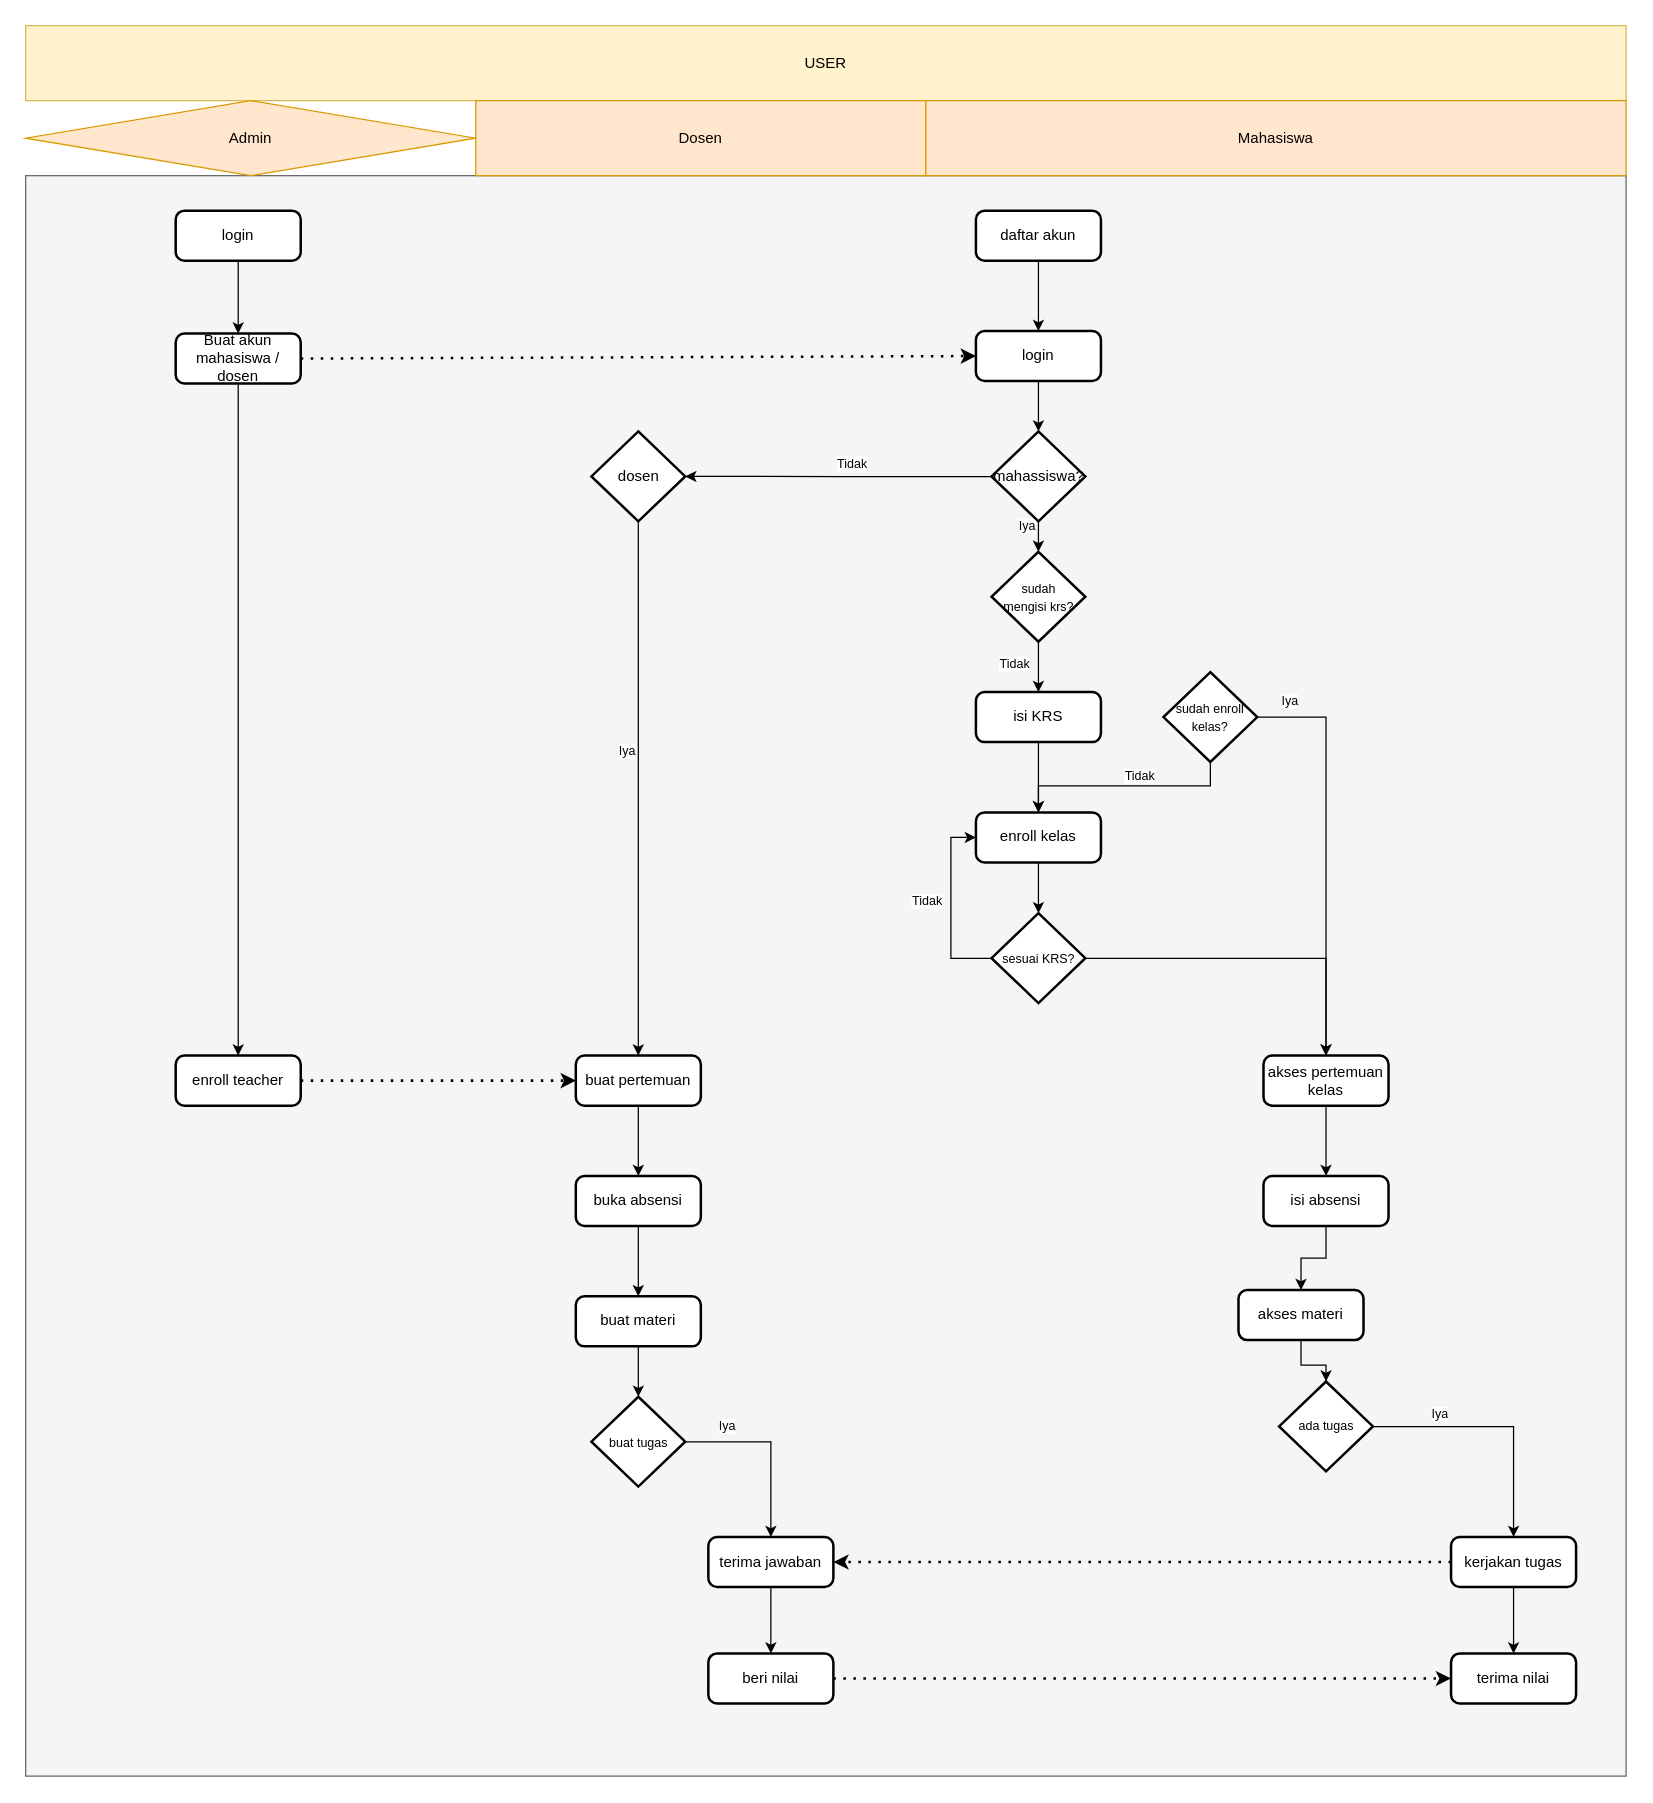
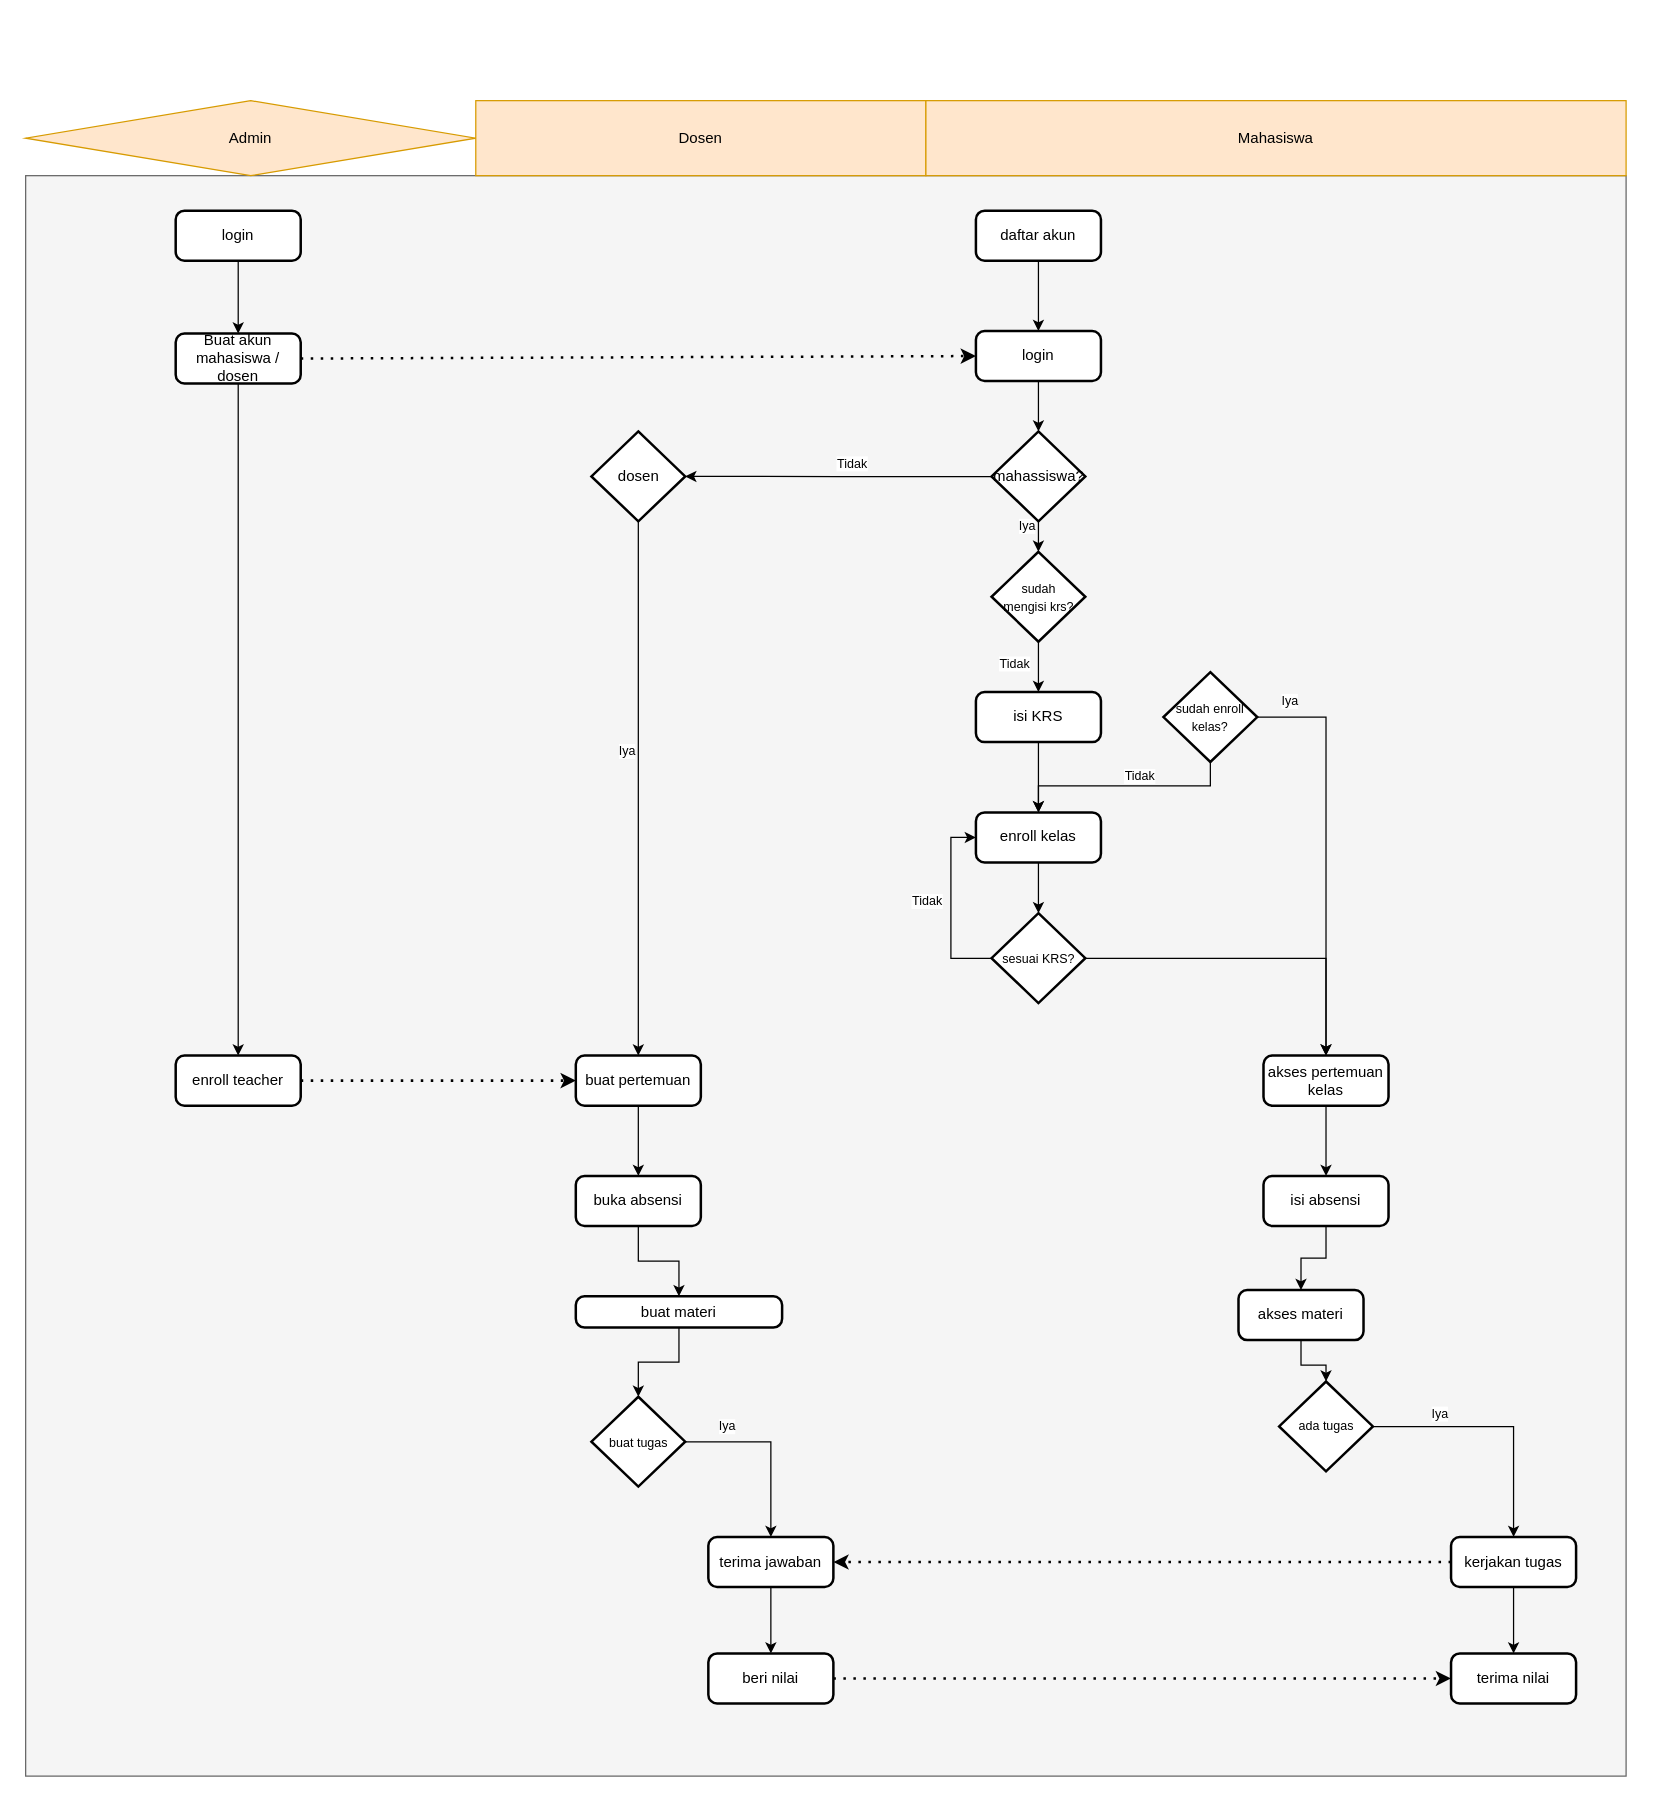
node "USER": removed
node "buat materi": size 125x50 -> 206x31
